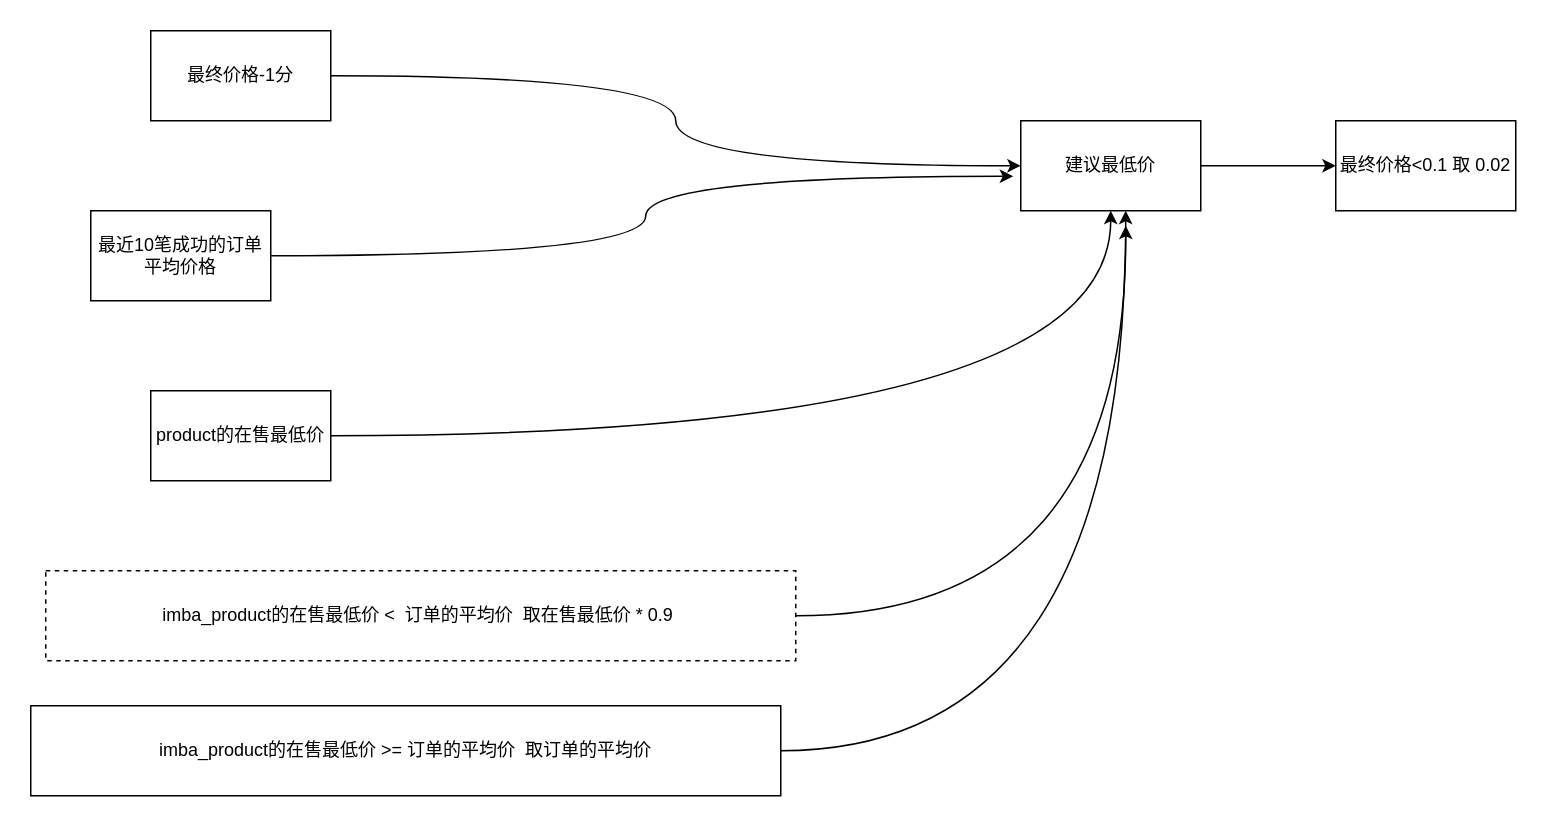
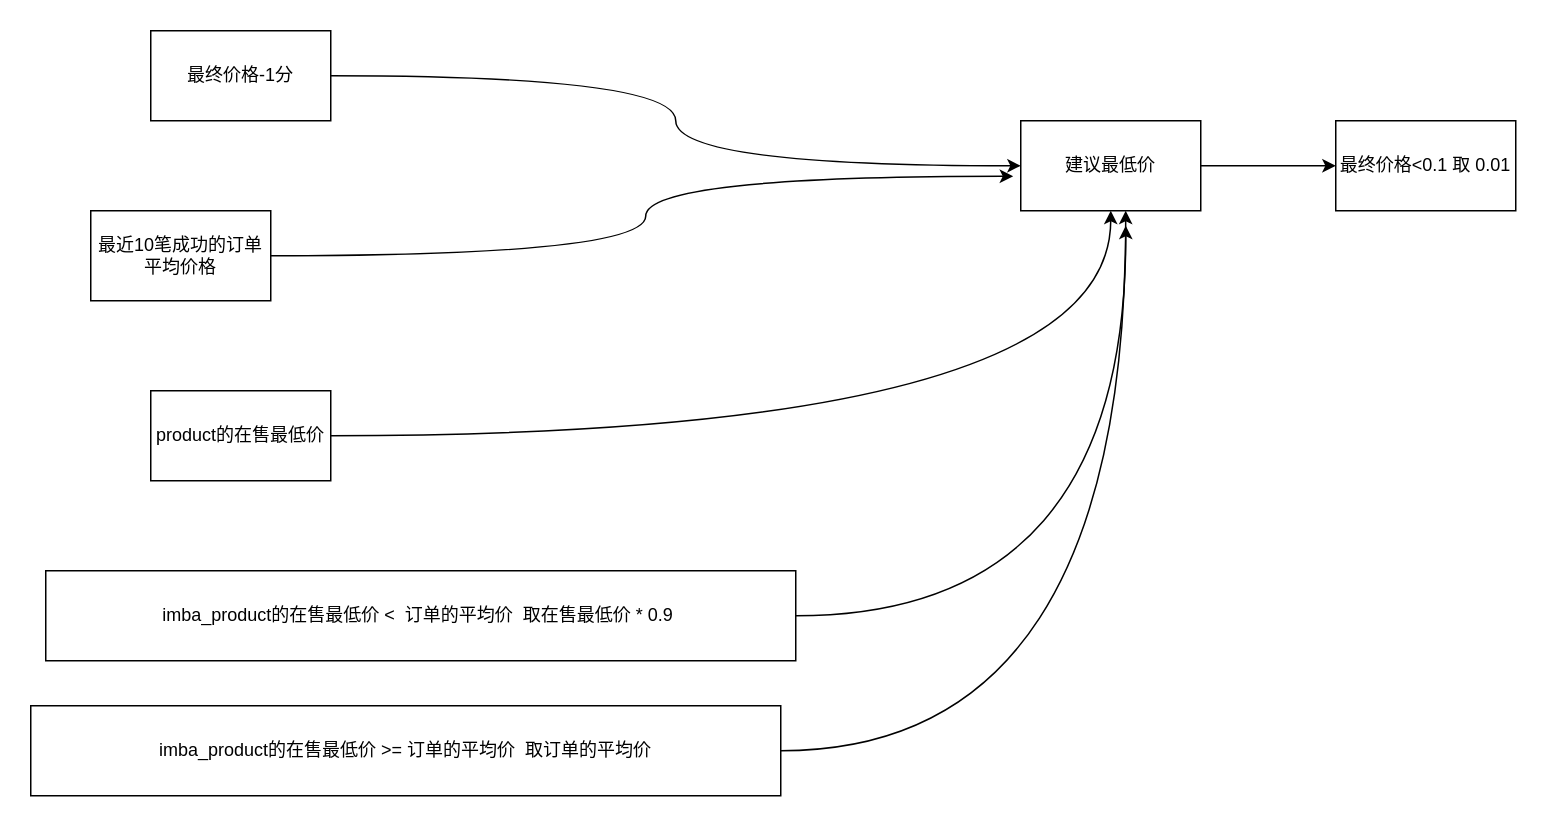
node "最终价格<0.1 取 0.02": label "最终价格<0.1 取 0.02" -> "最终价格<0.1 取 0.01"
node "imba_product的在售最低价 < 订单的平均价 取在售最低价 * 0.9": style dashed -> solid
